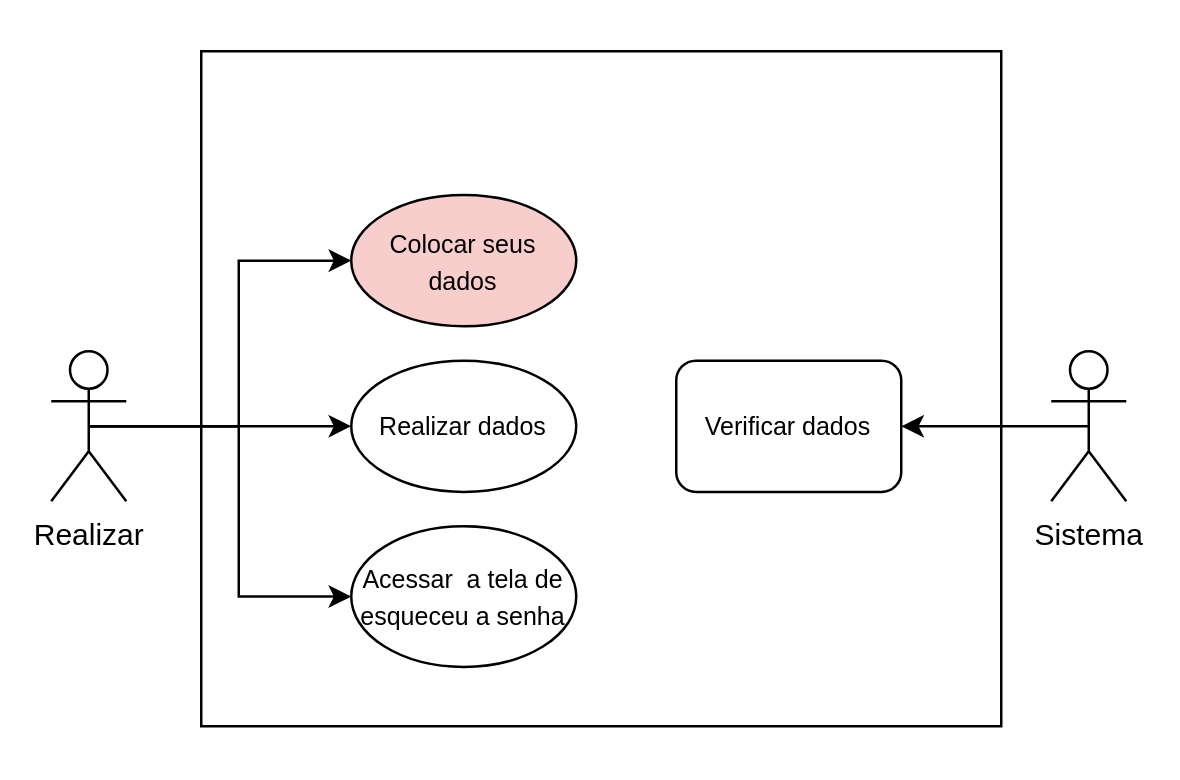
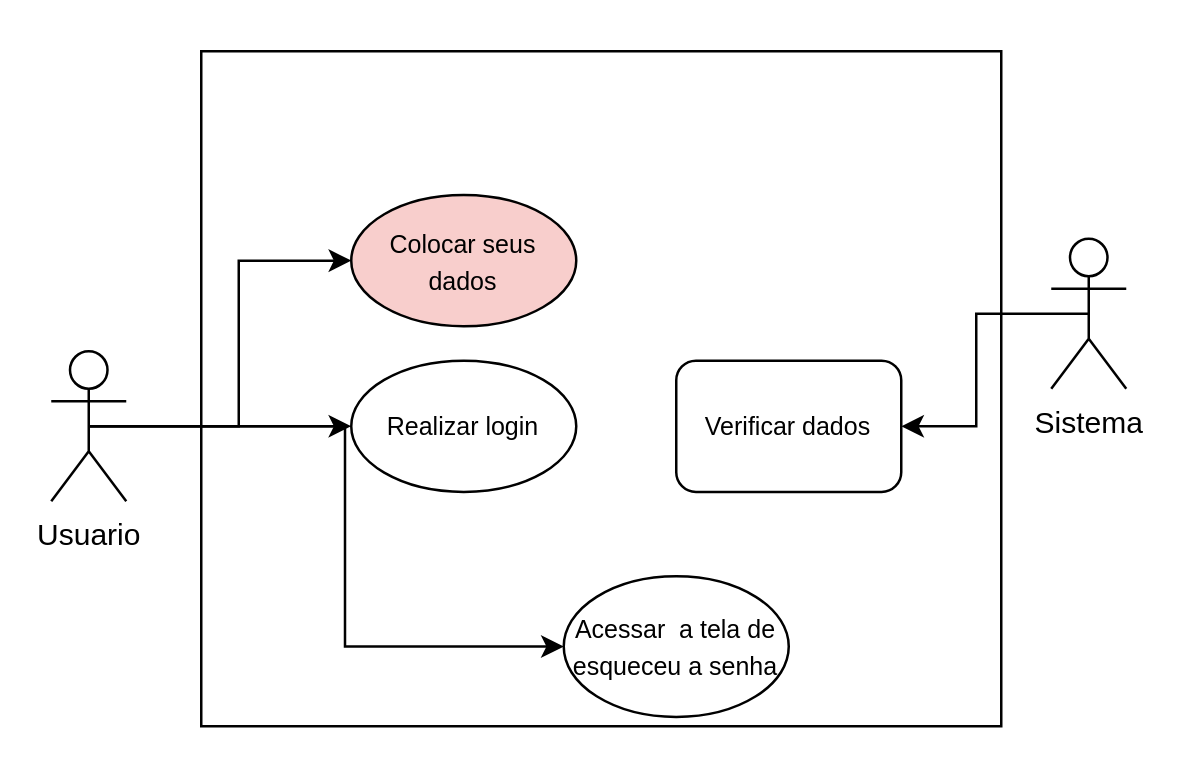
node "Realizar dados": label "Realizar dados" -> "Realizar login"
node "Sistema": moved (1089, 426) -> (1089, 314)
node "Realizar": label "Realizar" -> "Usuario"
node "Acessar a tela deesqueceu a senha": moved (464, 597) -> (676, 647)
